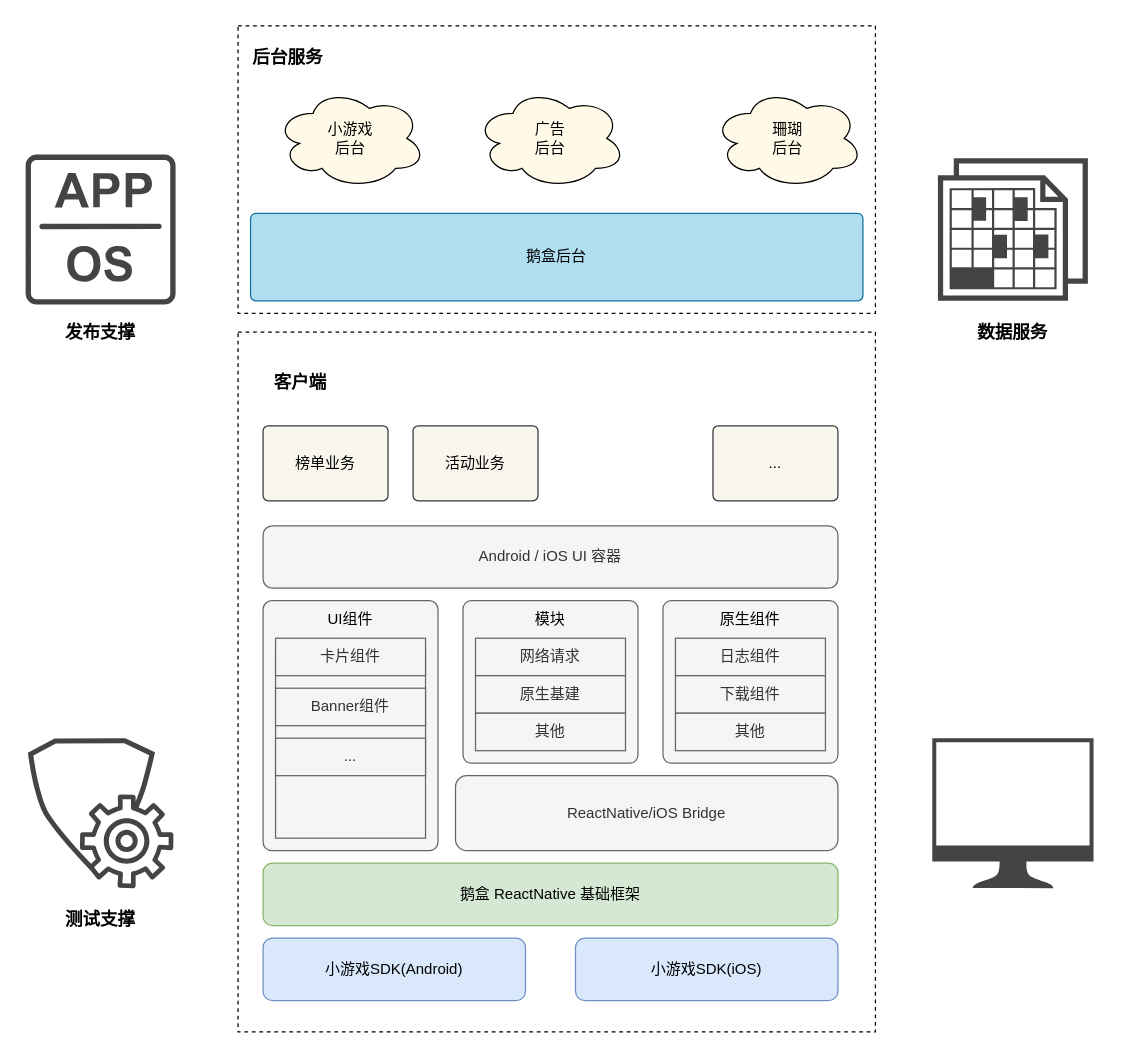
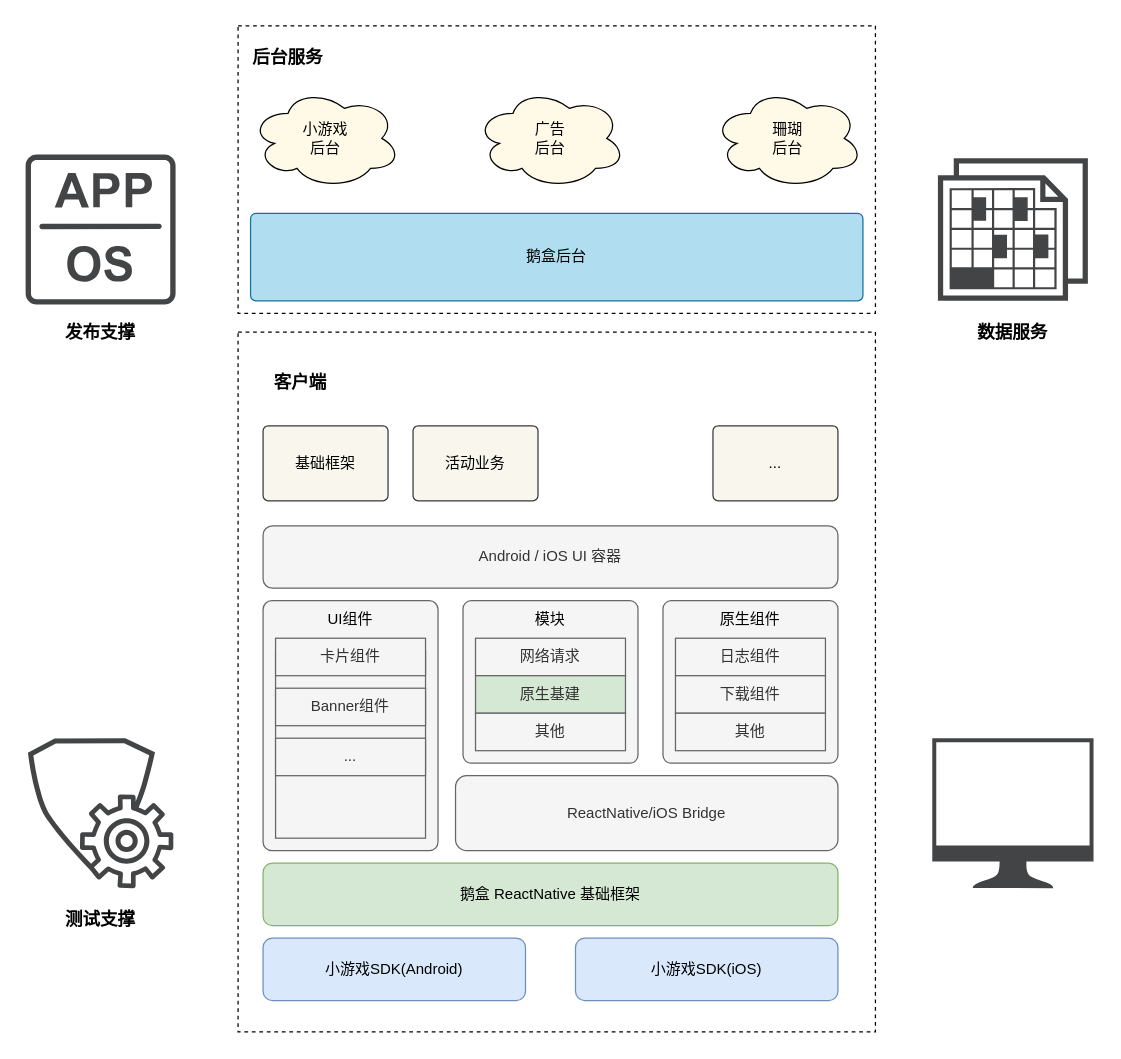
node "小游戏 后台": moved (351, 138) -> (326, 138)
node "榜单业务": label "榜单业务" -> "基础框架"
node "原生基建": fillcolor #f5f5f5 -> #d5e8d4
